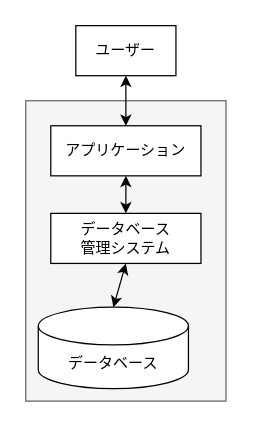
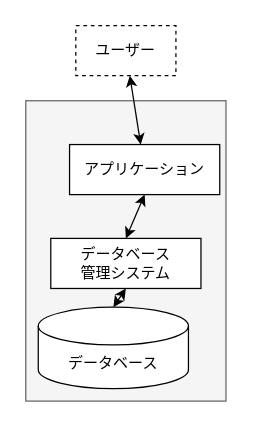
node "ユーザー": style solid -> dashed
node "アプリケーション": moved (126, 151) -> (144, 169)
node "データベース 管理システム": moved (126, 238) -> (126, 263)
